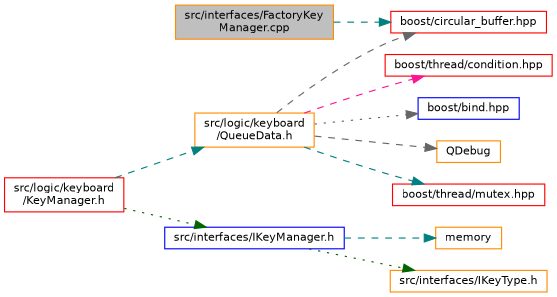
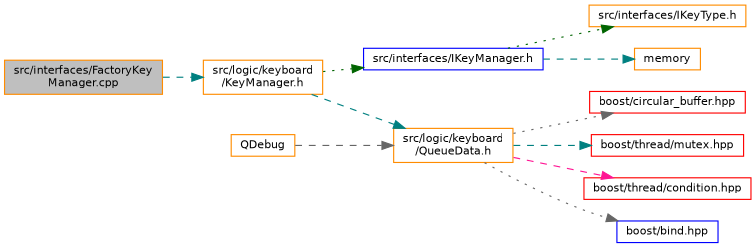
edge "src/interfaces/FactoryKey Manager.cpp" -> "boost/circular_buffer.hpp": now "src/interfaces/FactoryKey Manager.cpp" -> "src/logic/keyboard /KeyManager.h"
edge "src/logic/keyboard /QueueData.h" -> "boost/circular_buffer.hpp": style dashed -> dotted
edge "src/logic/keyboard /QueueData.h" -> "QDebug": reversed
node "src/logic/keyboard /KeyManager.h": color red -> darkorange
